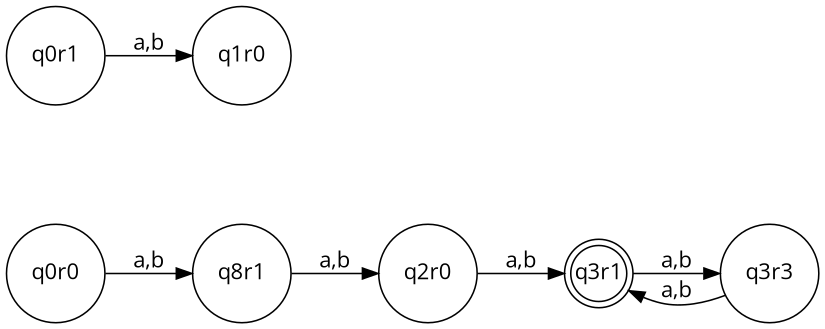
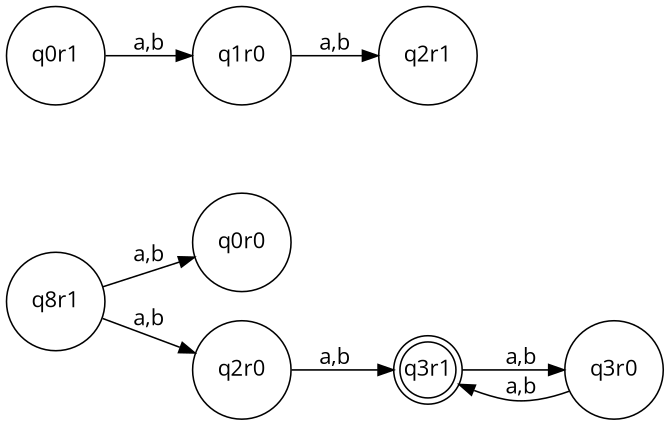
node "q2r1": added
edge "q0r0" -> "q8r1": reversed
node "q3r3": label "q3r3" -> "q3r0"
